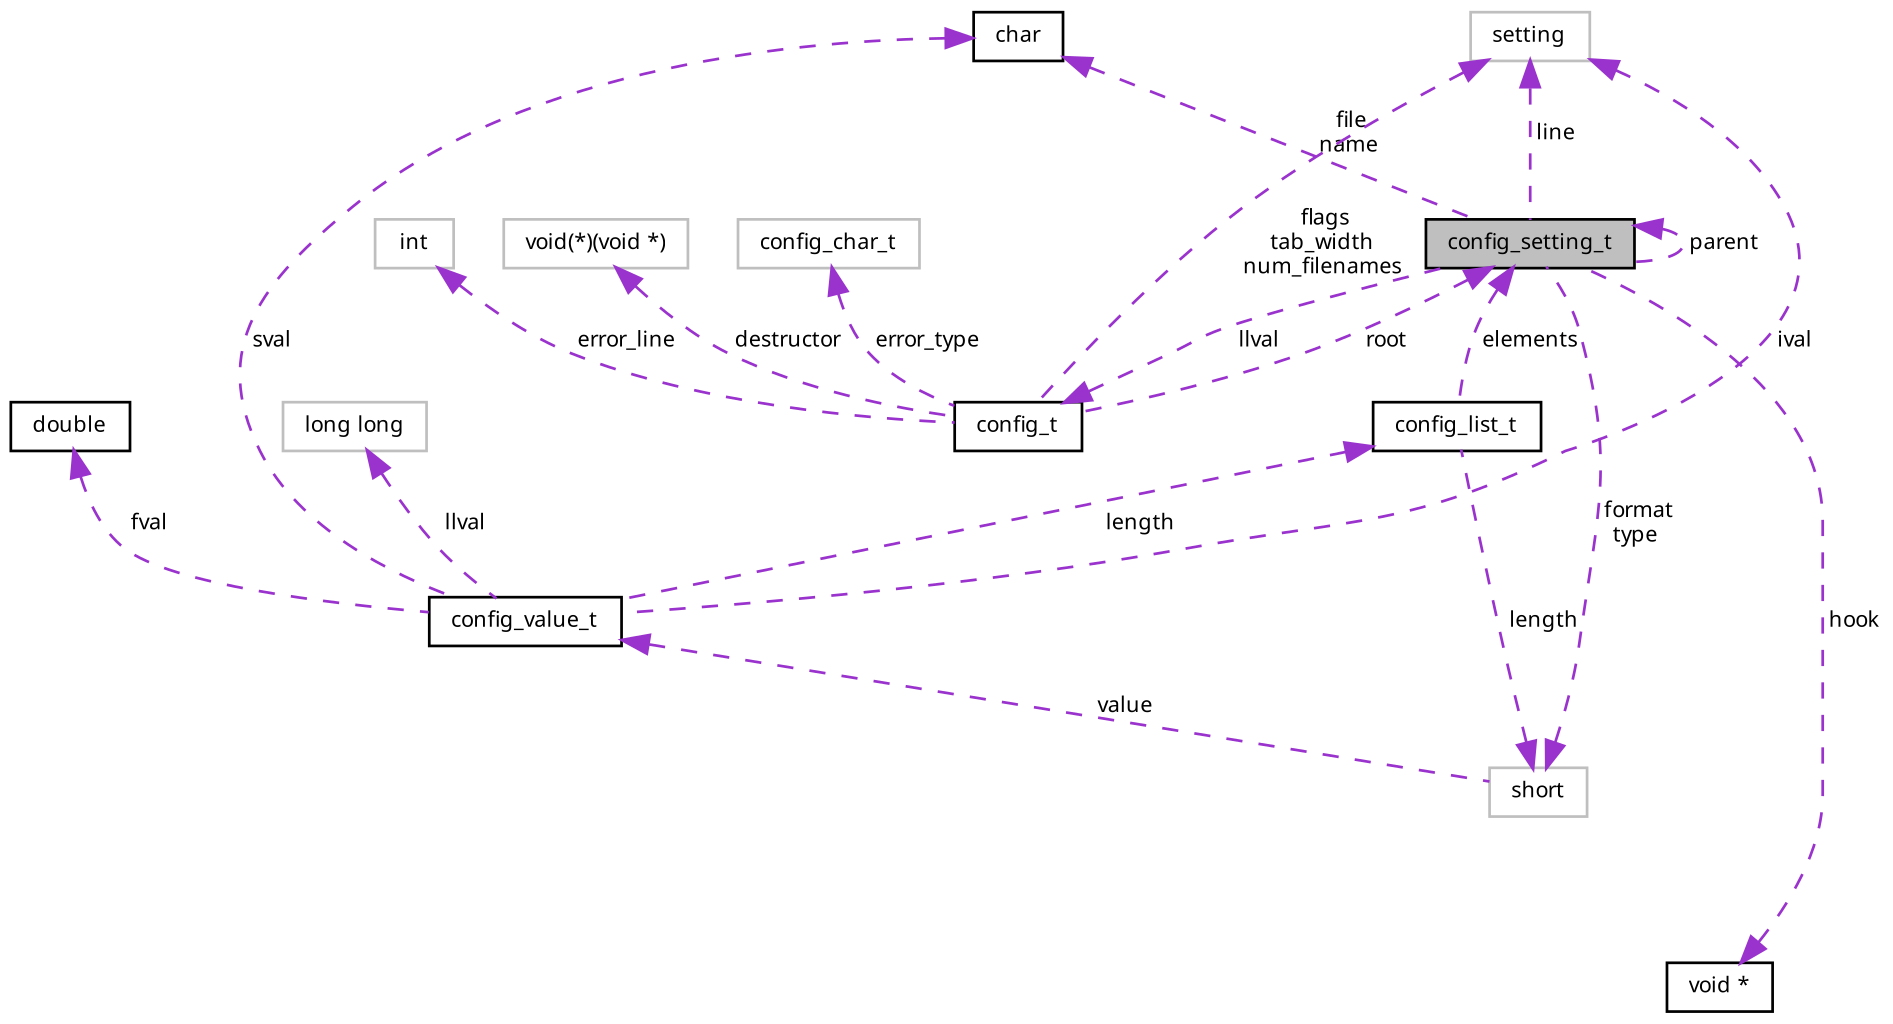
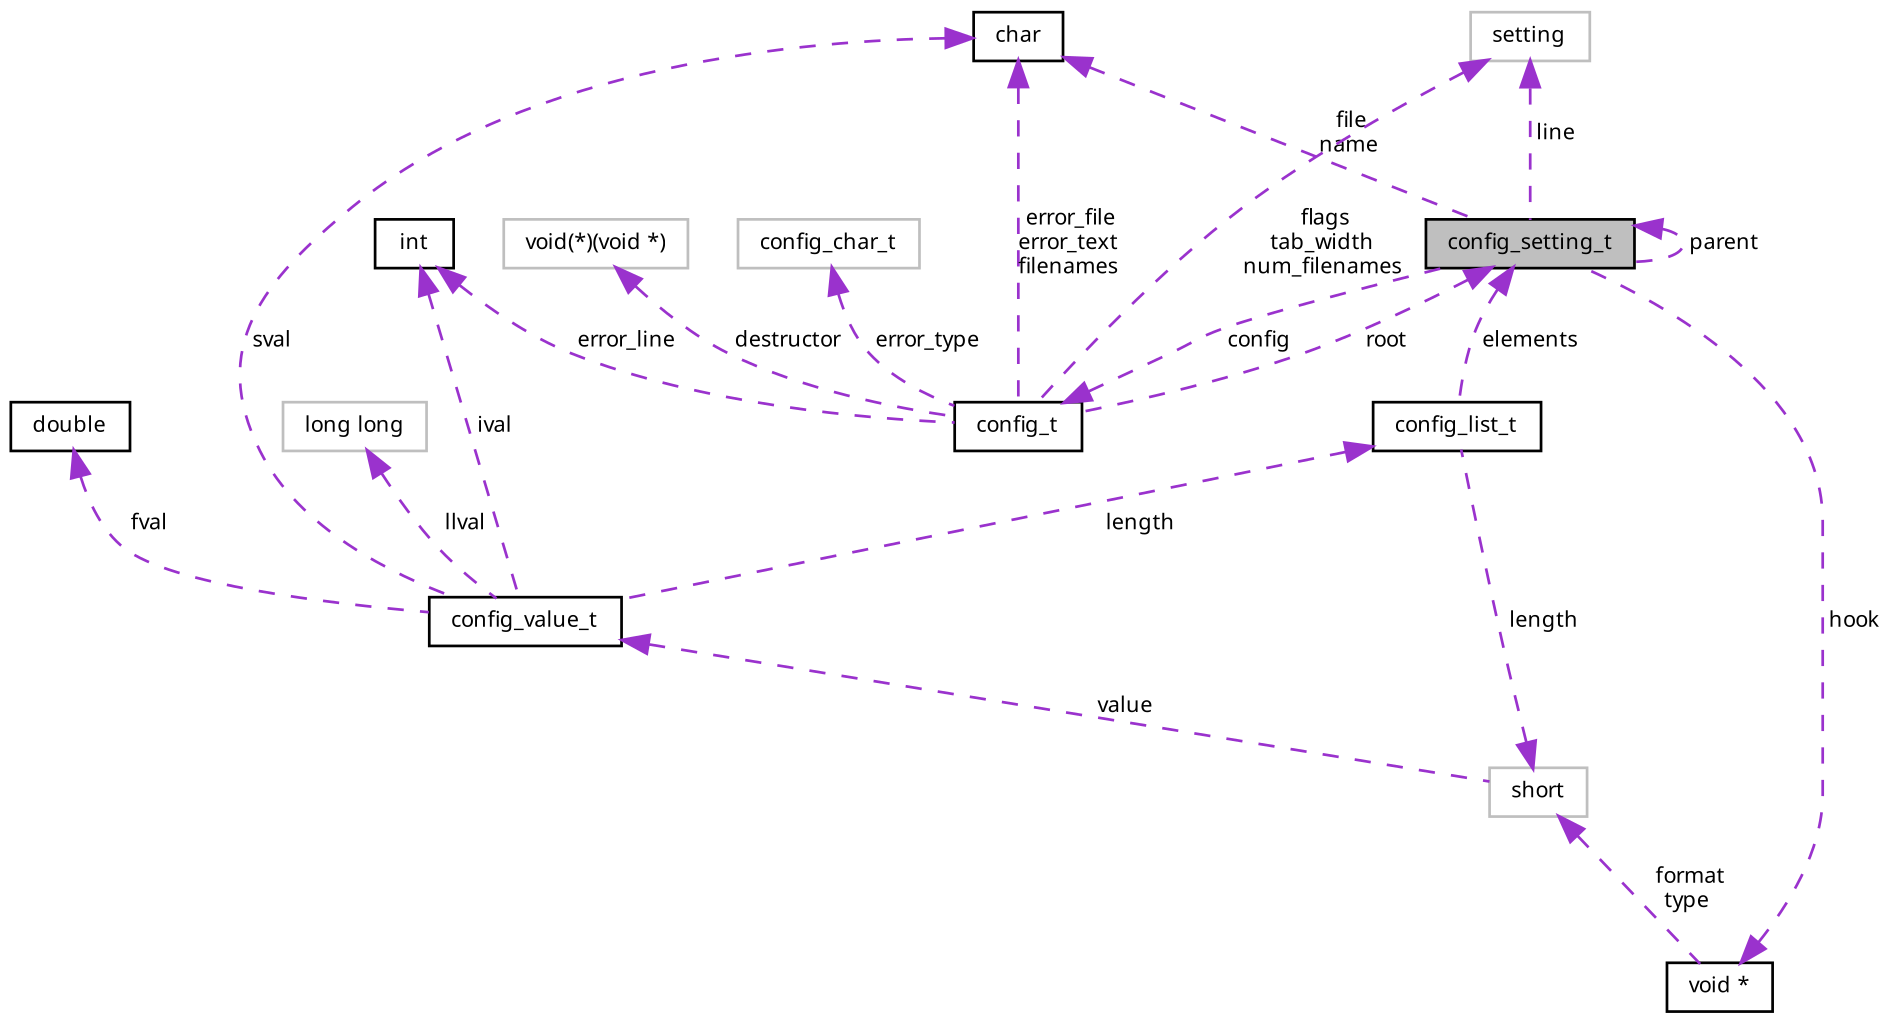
node "int": color grey75 -> black
edge "config_t" -> "char": added, label "error_file error_text filenames"
edge "config_setting_t" -> "config_t": label " llval" -> " config"
edge "config_setting_t" -> "short": now "void *" -> "short"
edge "config_value_t" -> "setting": now "config_value_t" -> "int"
